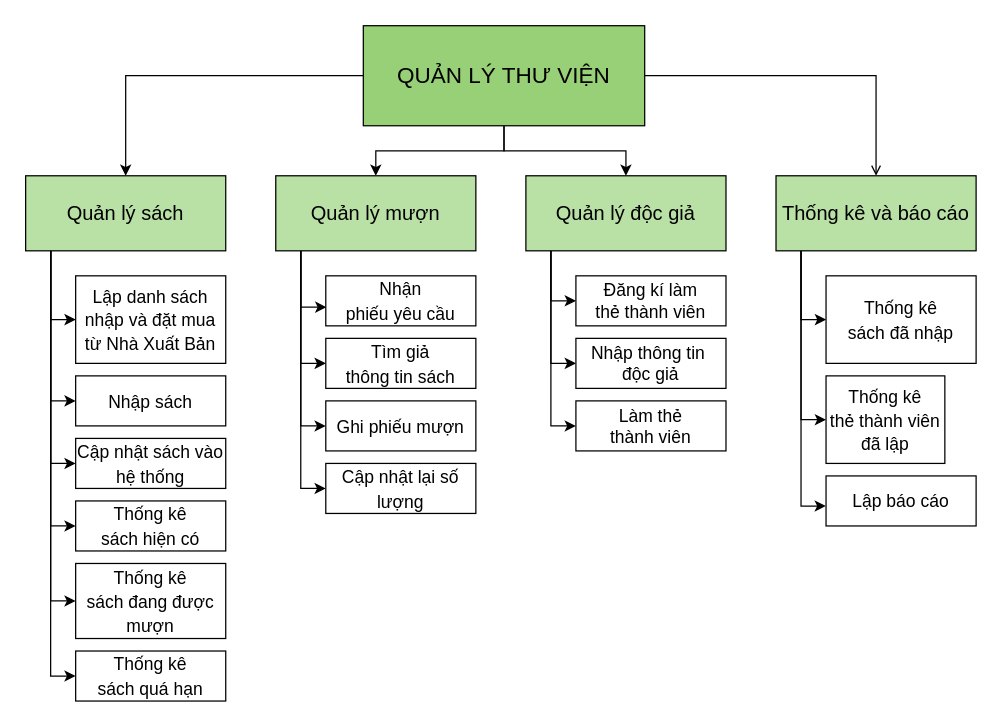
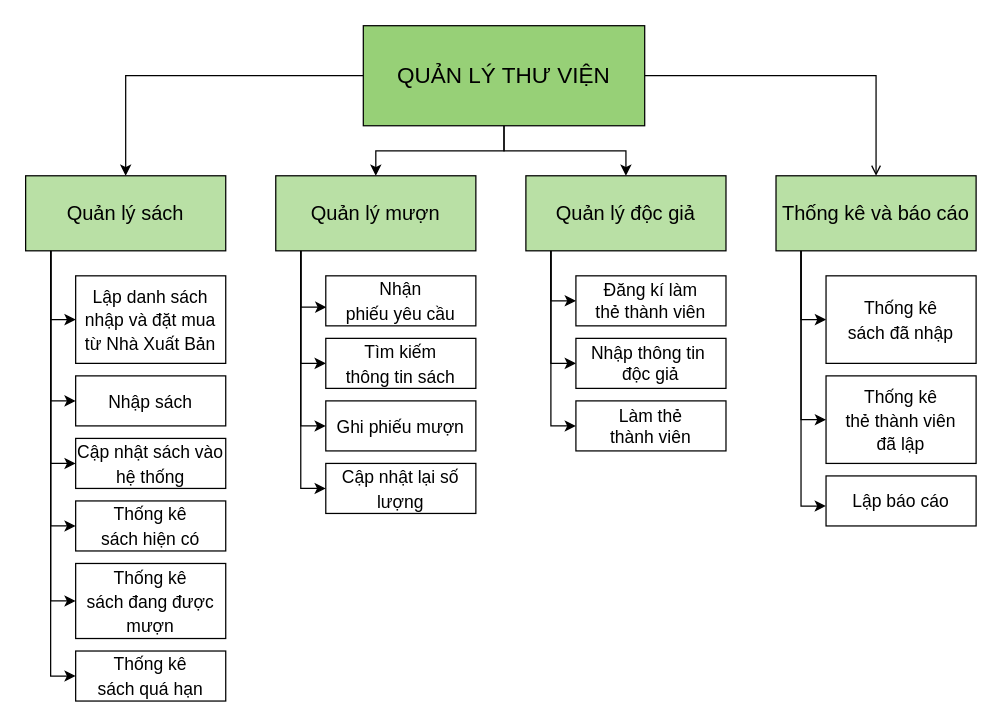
node "Tìm giả thông tin sách": label "Tìm giả thông tin sách" -> "Tìm kiếm thông tin sách"
node "Thống kê thẻ thành viên đã lập": size 119x88 -> 150x88
